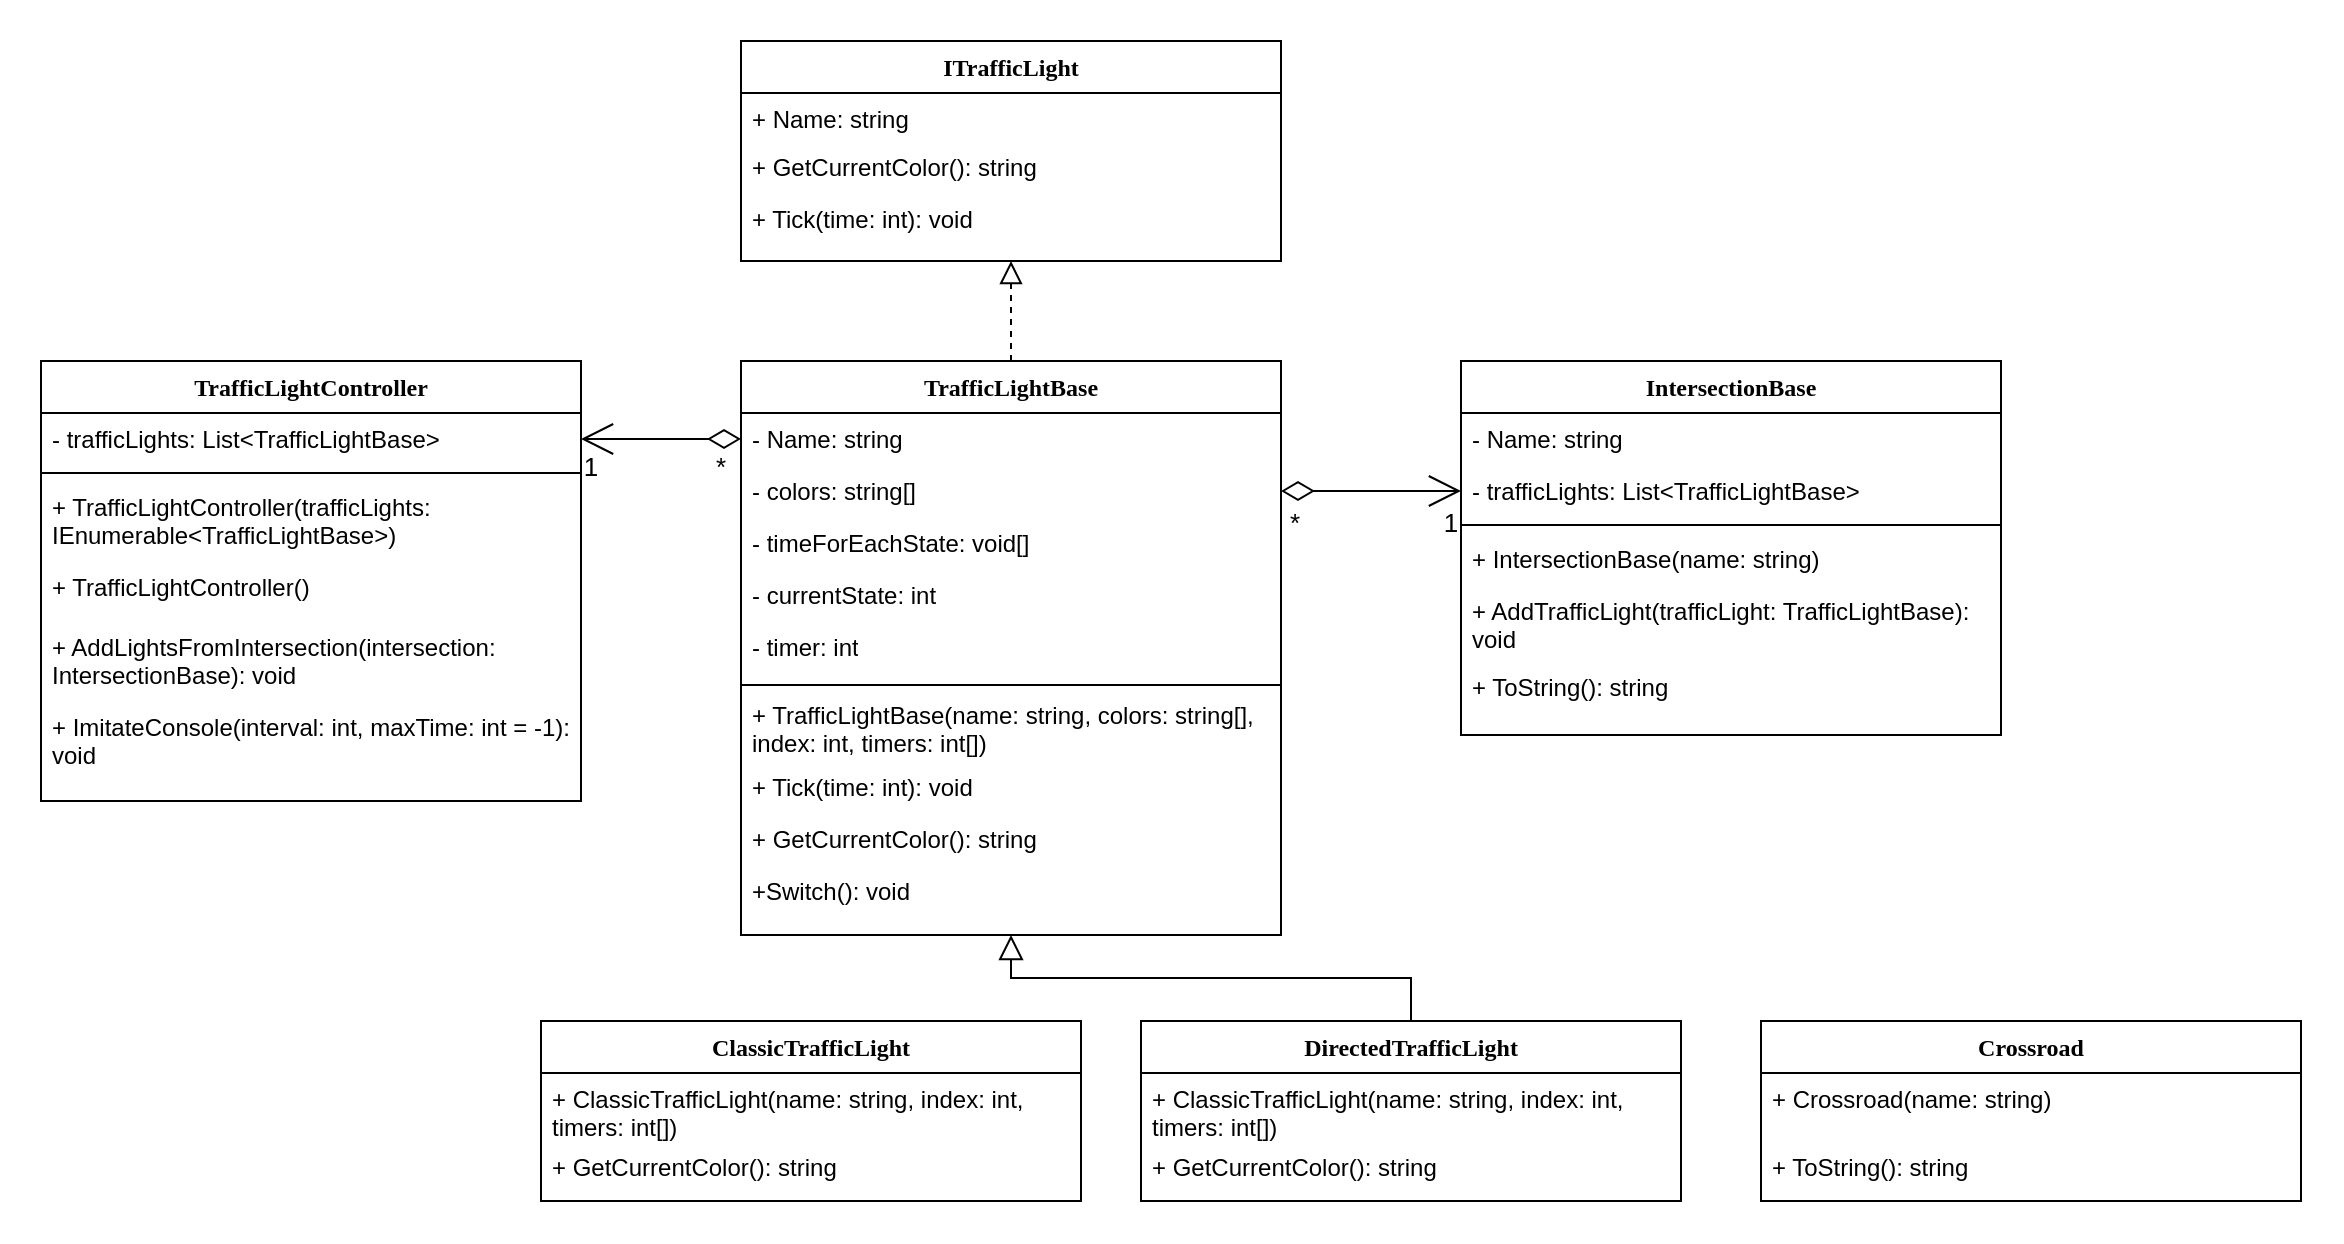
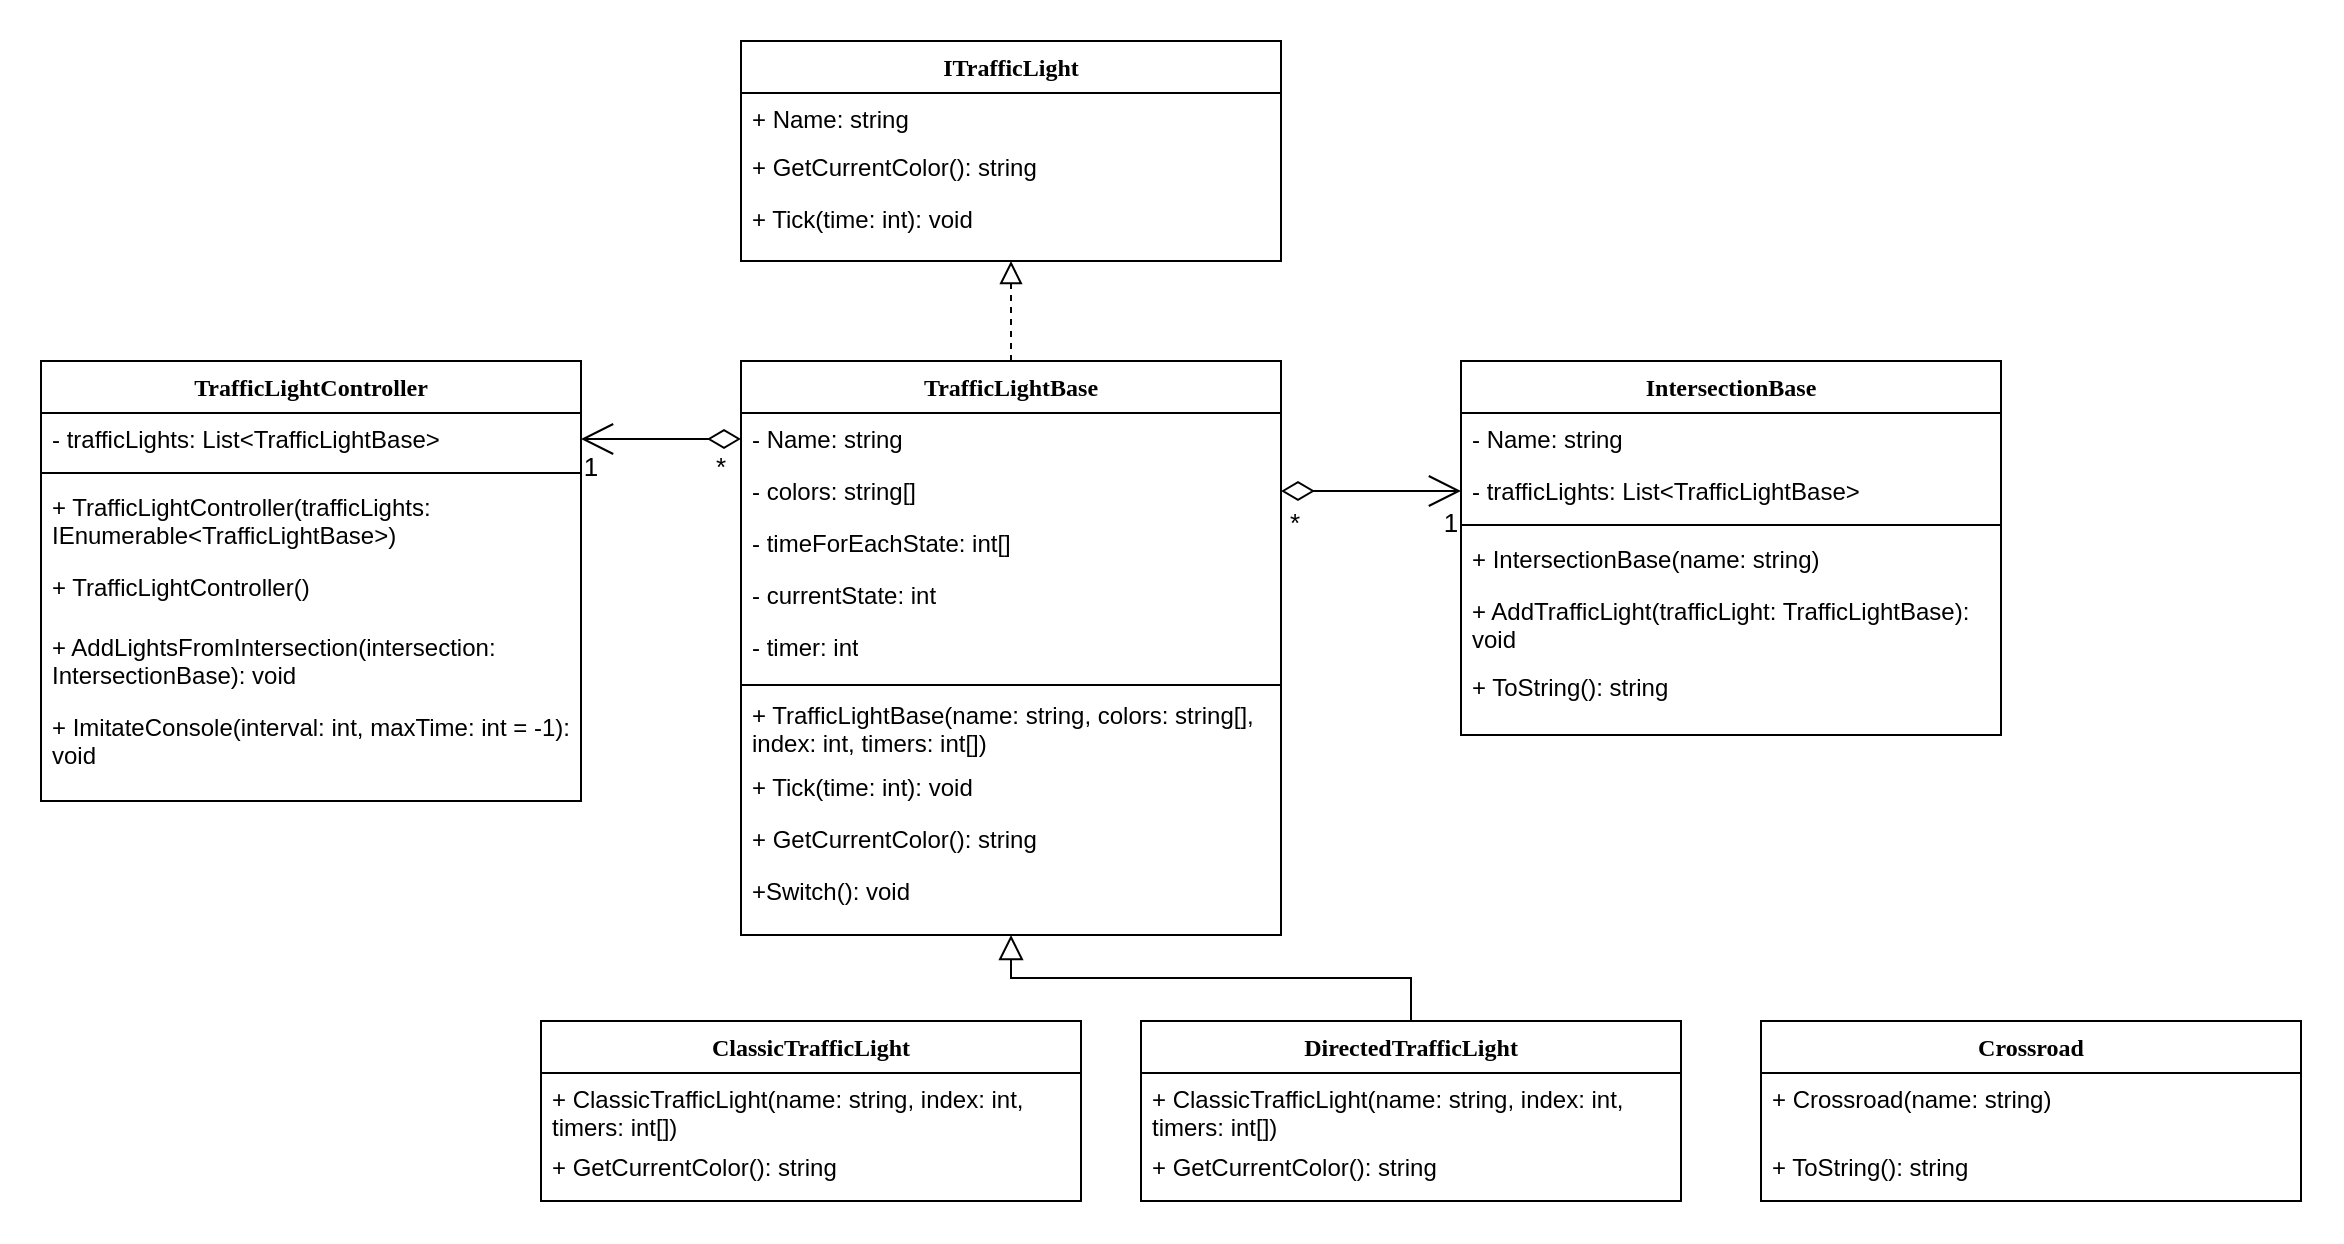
node "- timeForEachState: void[]": label "- timeForEachState: void[]" -> "- timeForEachState: int[]"
